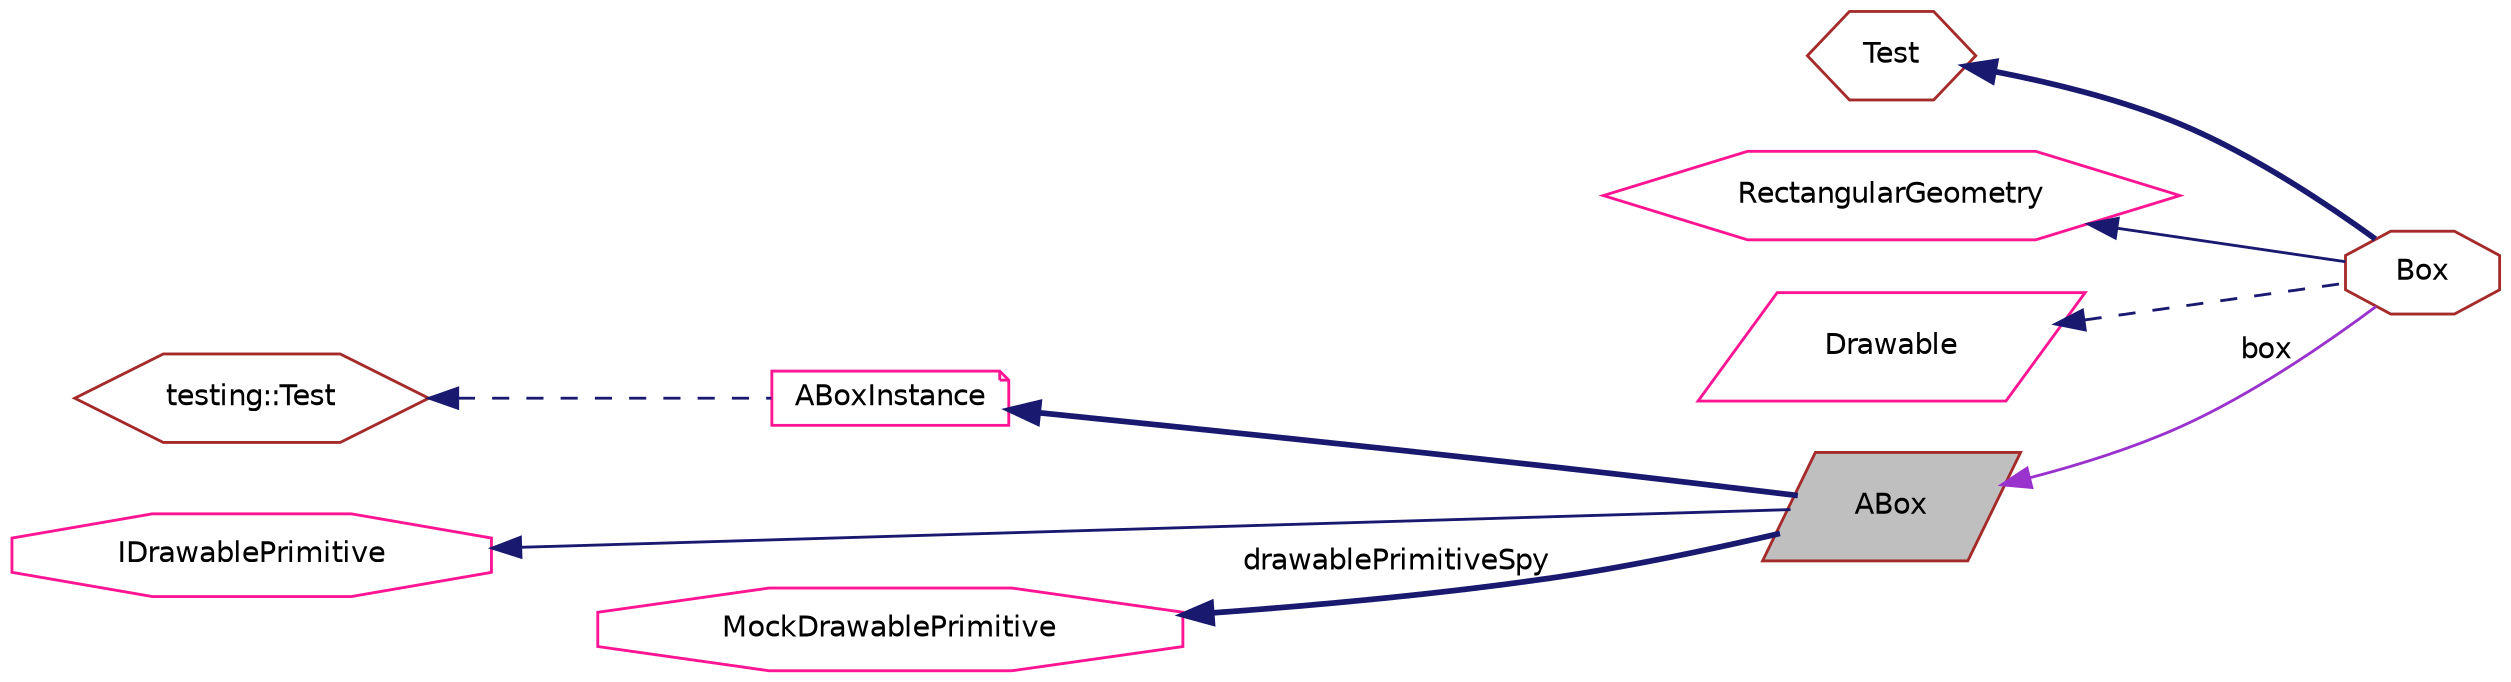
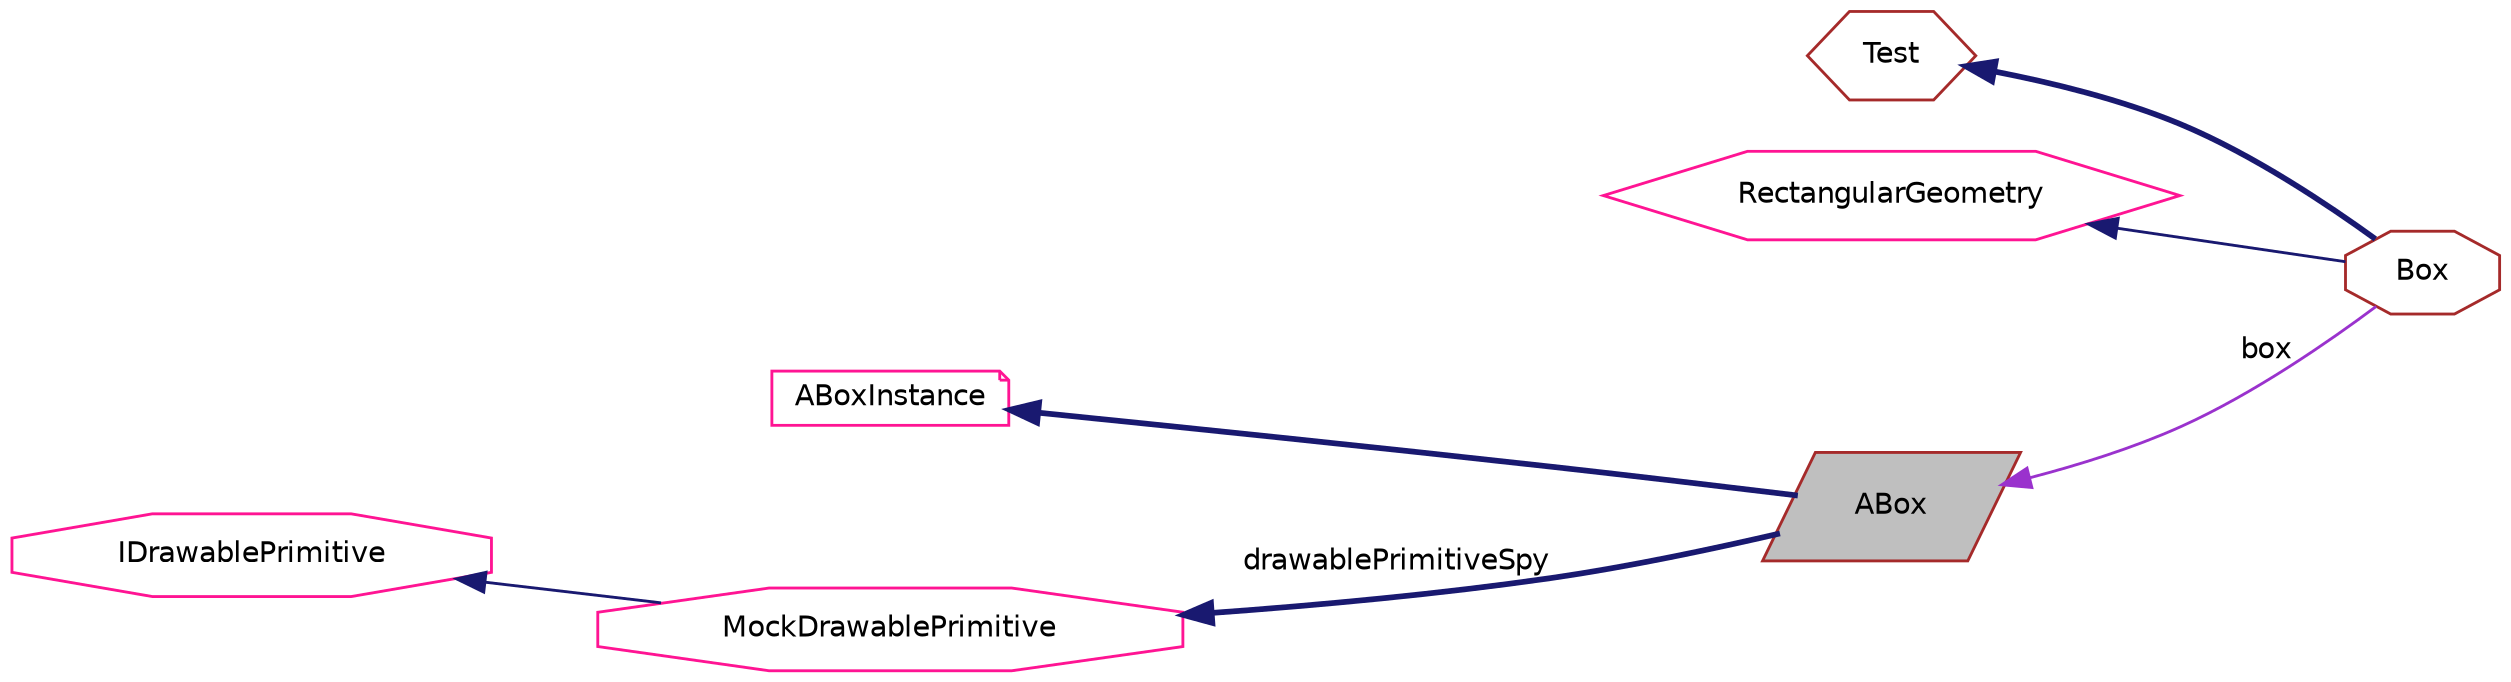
node "Drawable": removed
node "testing::Test": removed
edge "ABox" -> "IDrawablePrimitive": now "MockDrawablePrimitive" -> "IDrawablePrimitive"
